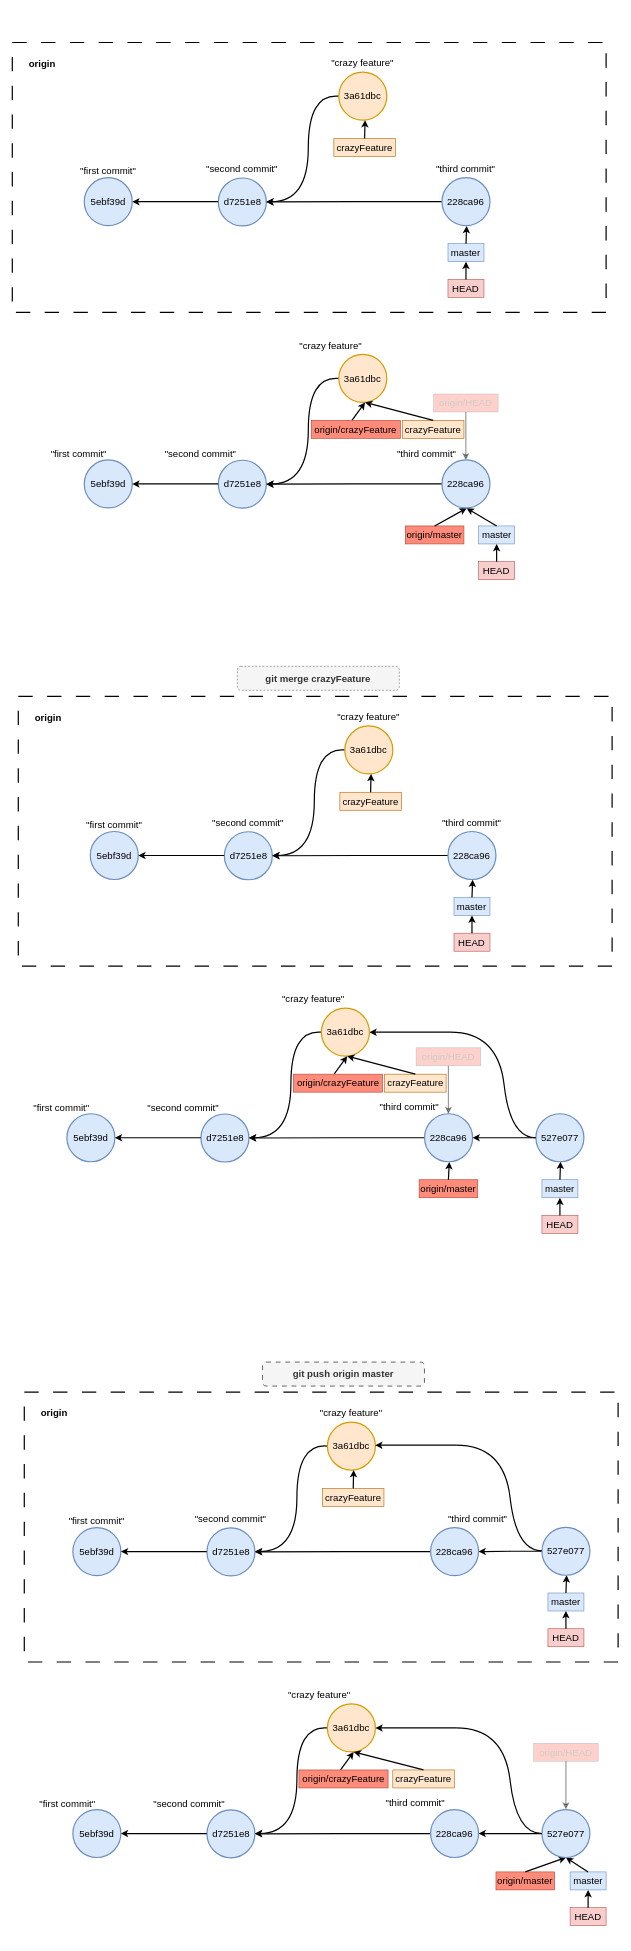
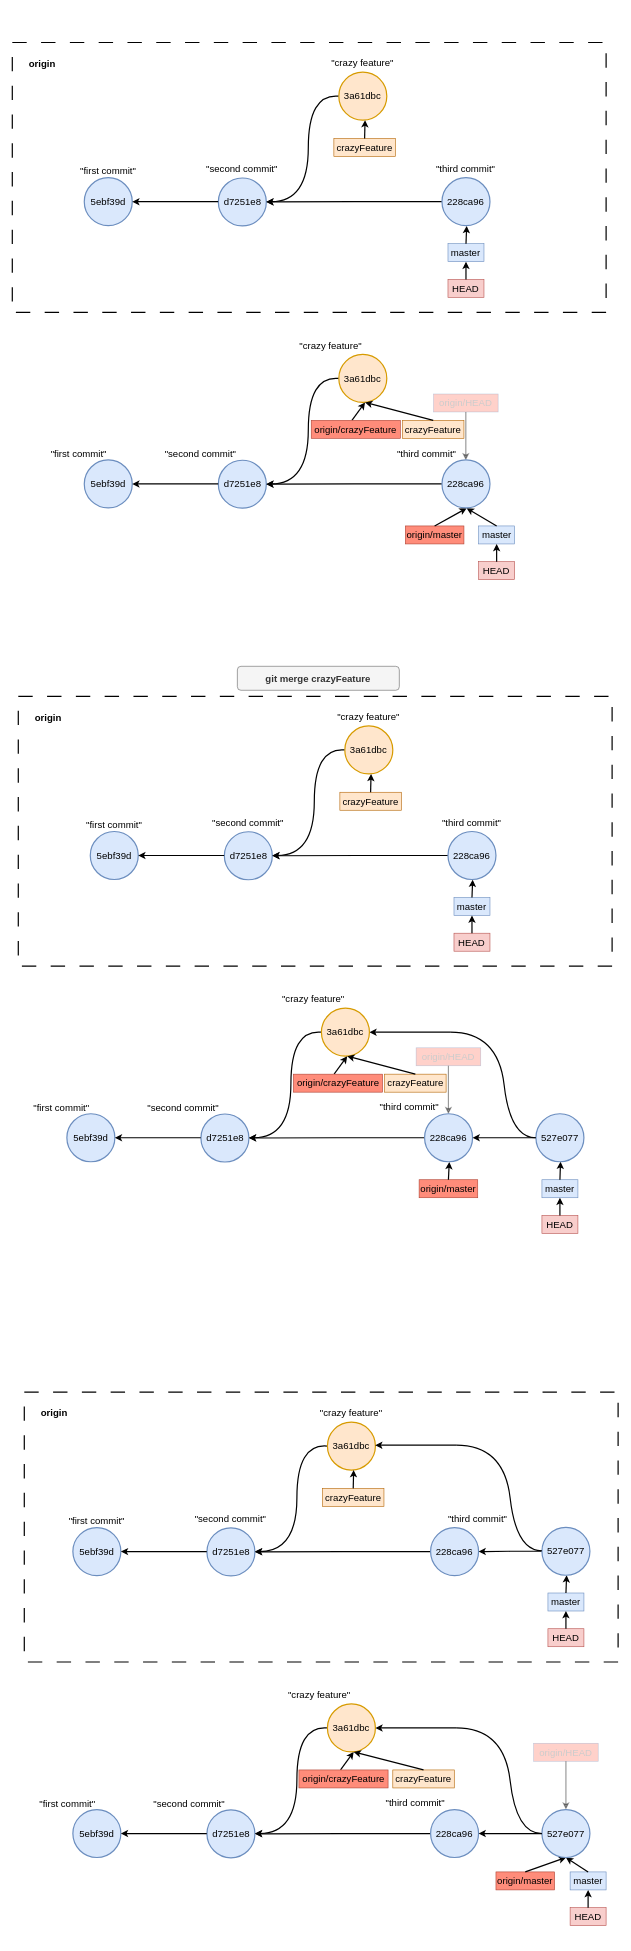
node "git merge crazyFeature": style dashed -> solid
node "git push origin master": removed
